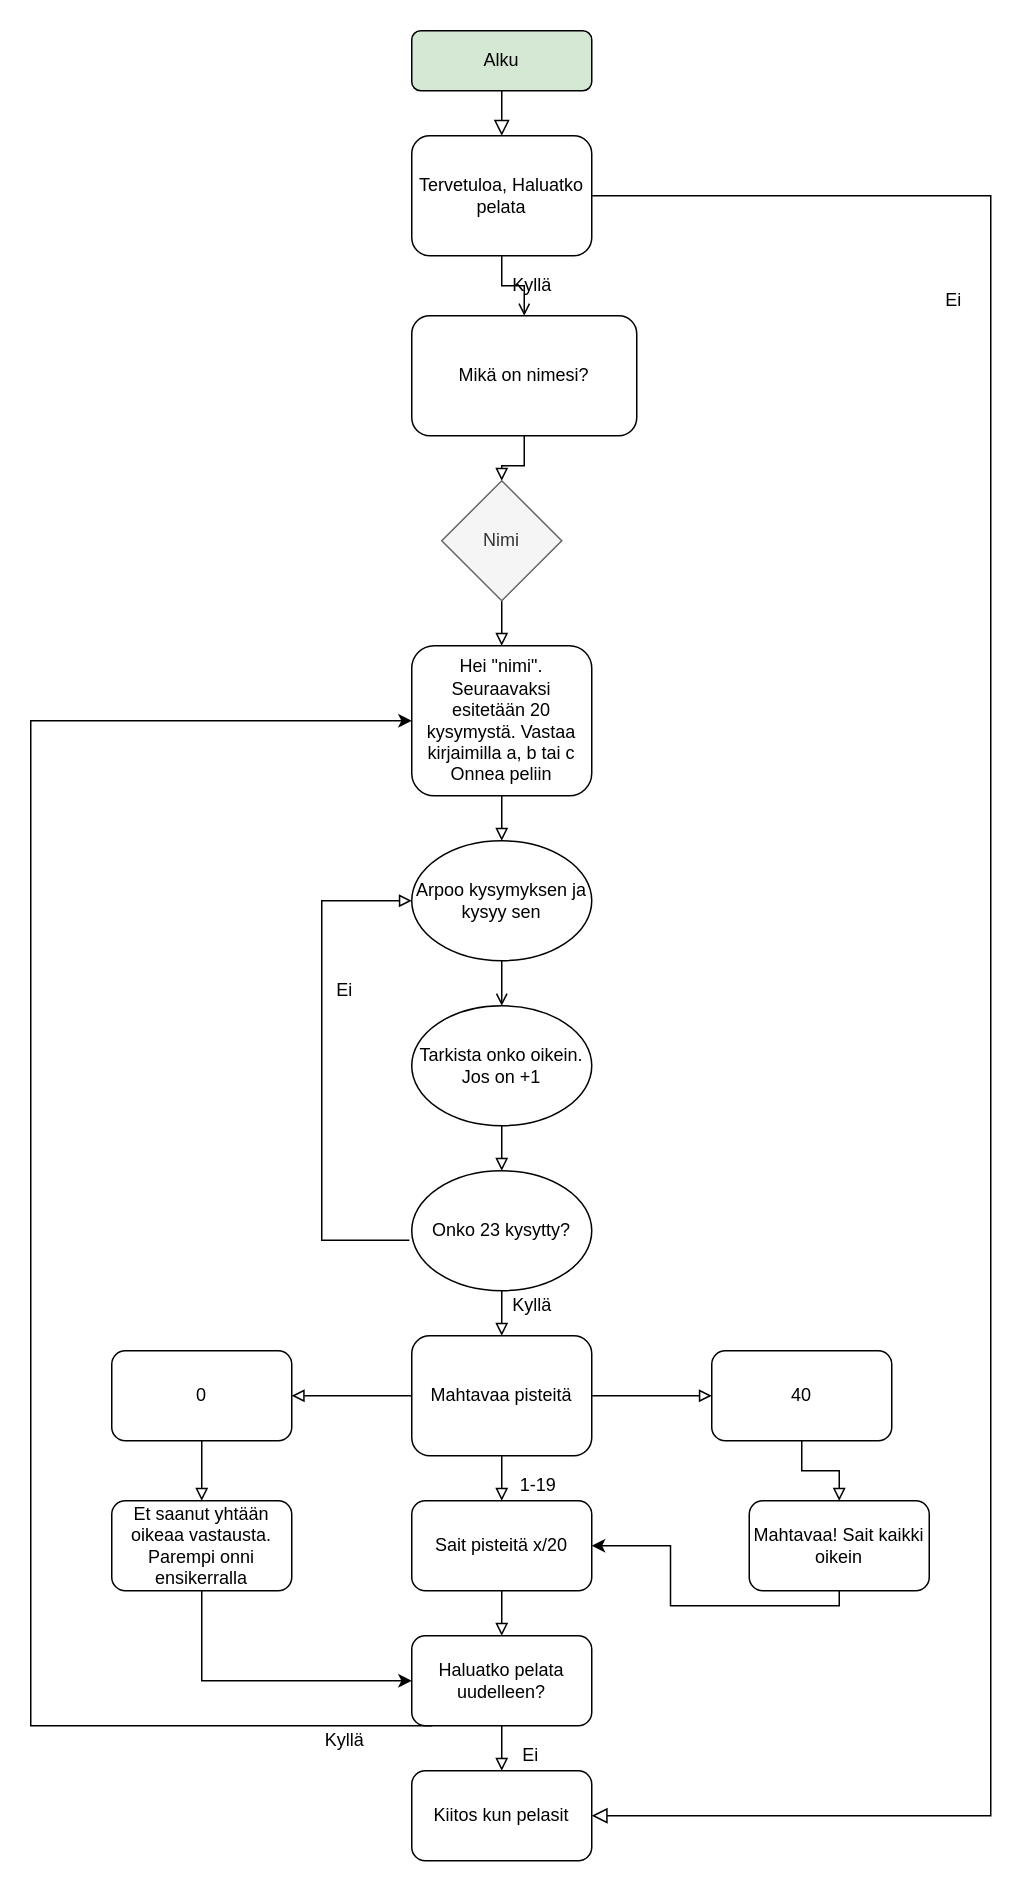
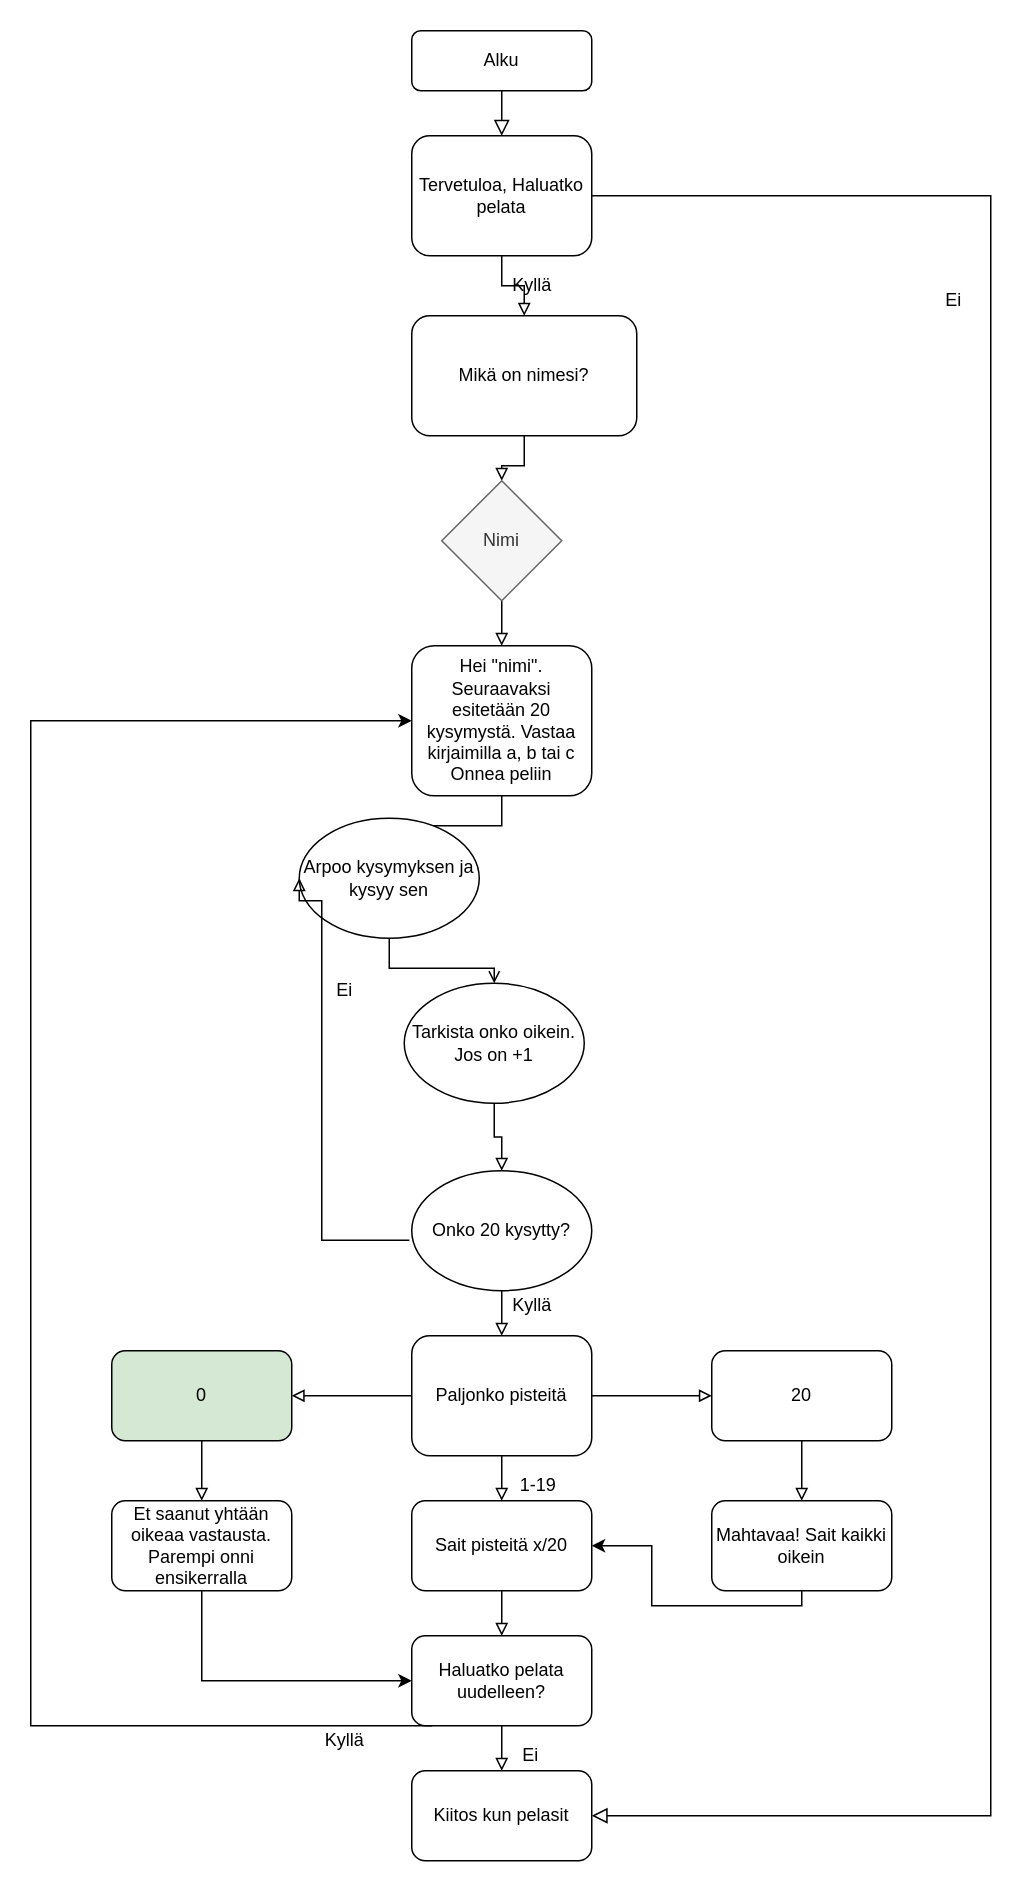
node "Alku": fillcolor #d5e8d4 -> #ffffff
edge "Tervetuloa, Haluatko pelata" -> "Mikä on nimesi?": arrowhead open -> block
node "Arpoo kysymyksen ja kysyy sen": moved (502, 901) -> (389, 878)
node "Tarkista onko oikein. Jos on +1": moved (502, 1066) -> (494, 1043)
node "Onko 23 kysytty?": label "Onko 23 kysytty?" -> "Onko 20 kysytty?"
node "0": fillcolor #ffffff -> #d5e8d4
node "Mahtavaa pisteitä": label "Mahtavaa pisteitä" -> "Paljonko pisteitä"
node "40": label "40" -> "20"
node "Mahtavaa! Sait kaikki oikein": moved (839, 1546) -> (802, 1546)
